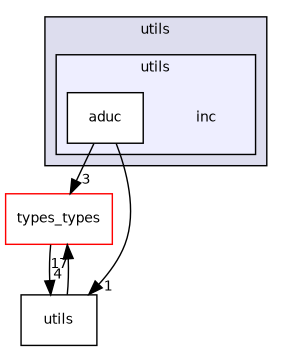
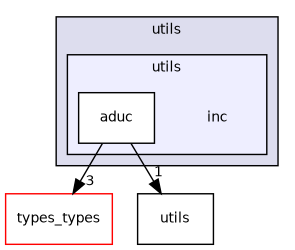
edge "types_types" -> "utils": removed
edge "utils" -> "types_types": removed
